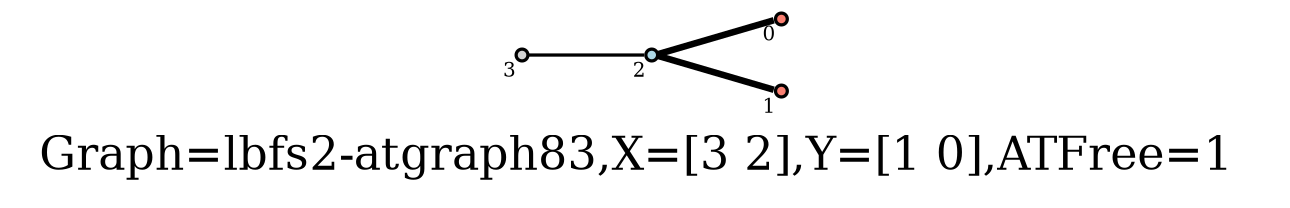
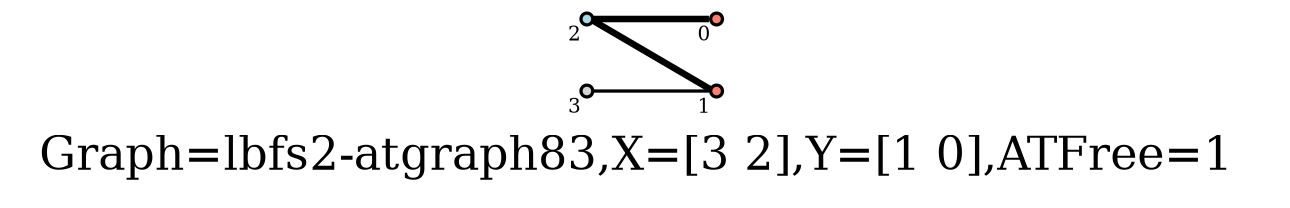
edge "3" -- "2": now "3" -- "1"
